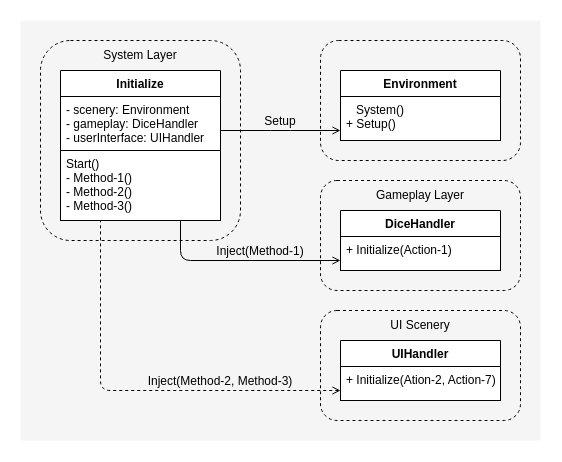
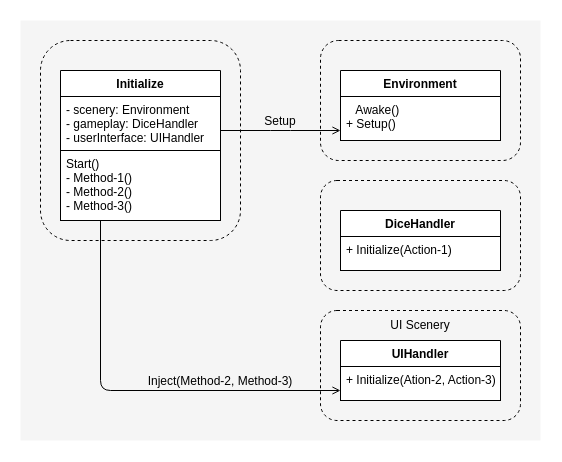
node "System Layer": removed
node "System() + Setup()": label "System() + Setup()" -> "Awake() + Setup()"
node "Gameplay Layer": removed
edge "Initialize" -> "DiceHandler": removed, label "Inject(Method-1)"
node "+ Initialize(Ation-2, Action-7)": label "+ Initialize(Ation-2, Action-7)" -> "+ Initialize(Ation-2, Action-3)"
edge "Initialize" -> "UIHandler": style dashed -> solid
